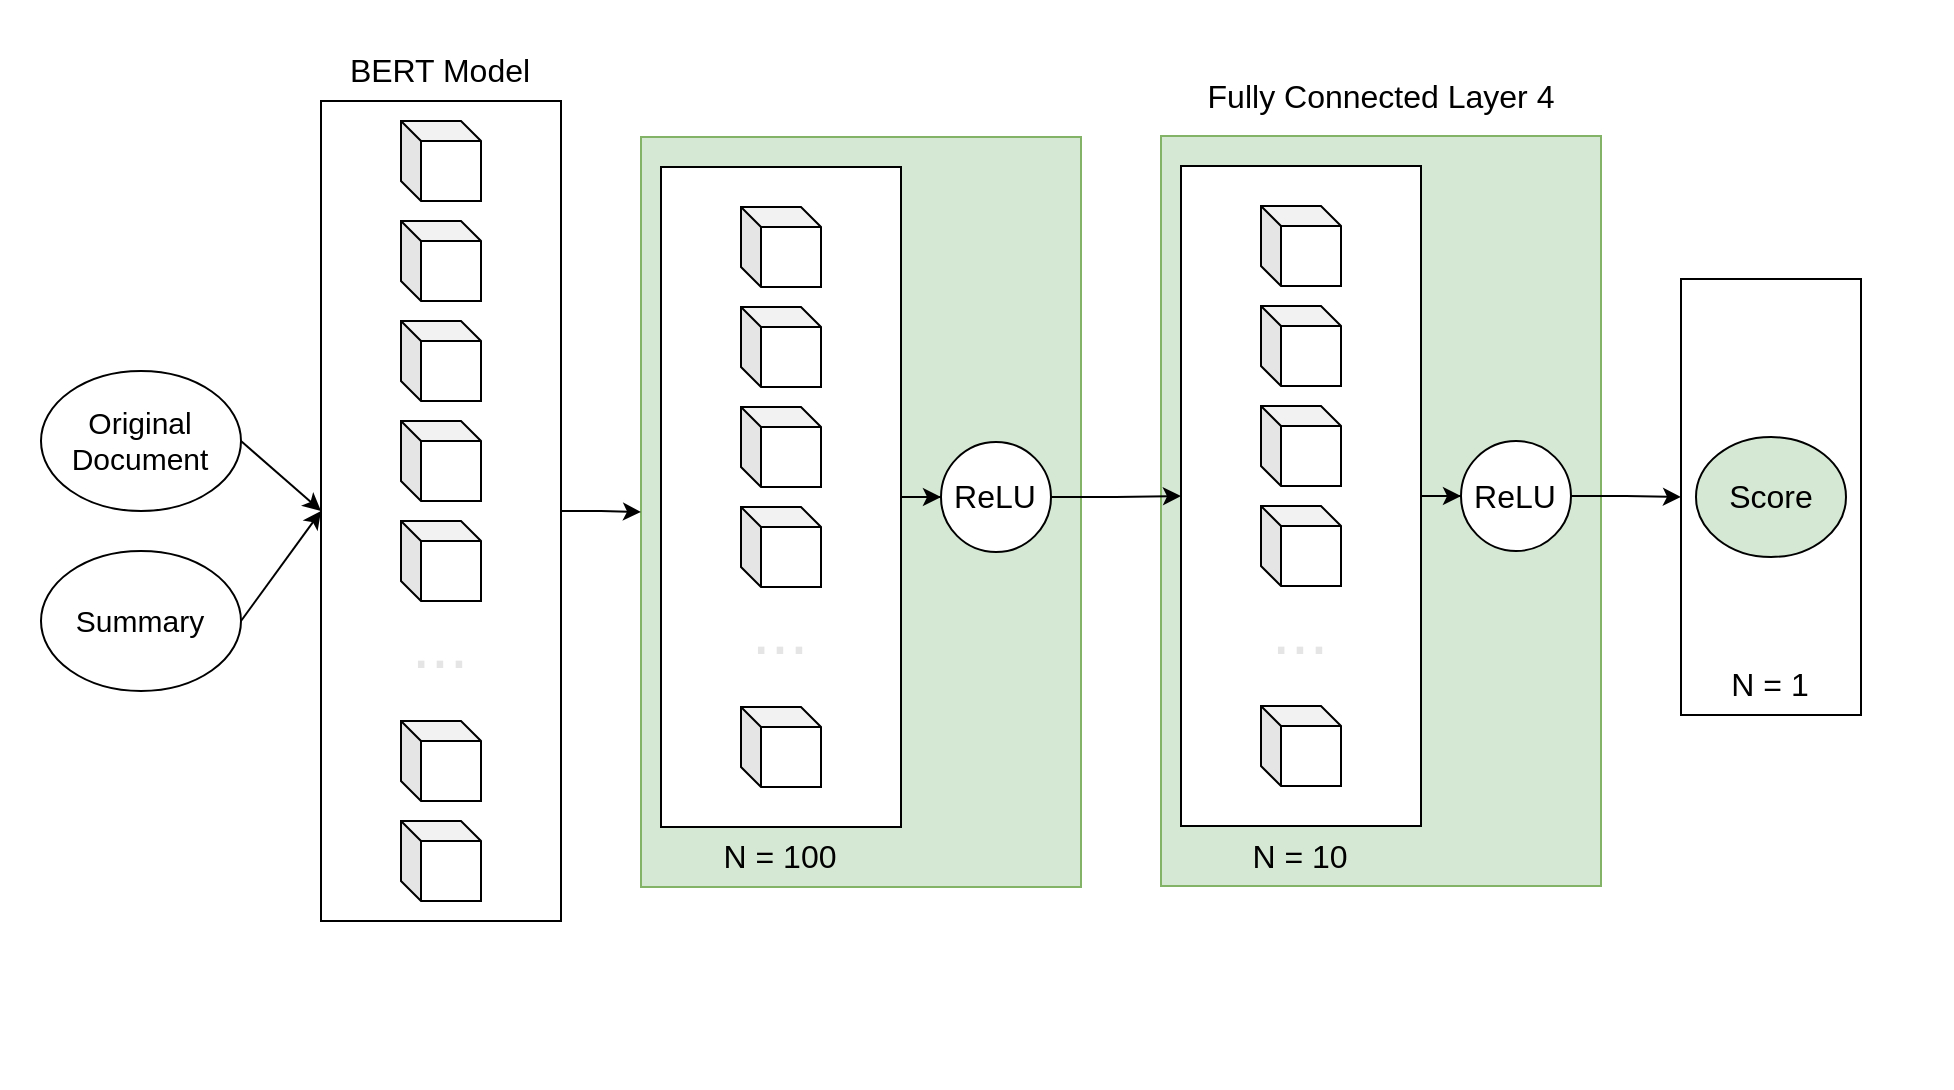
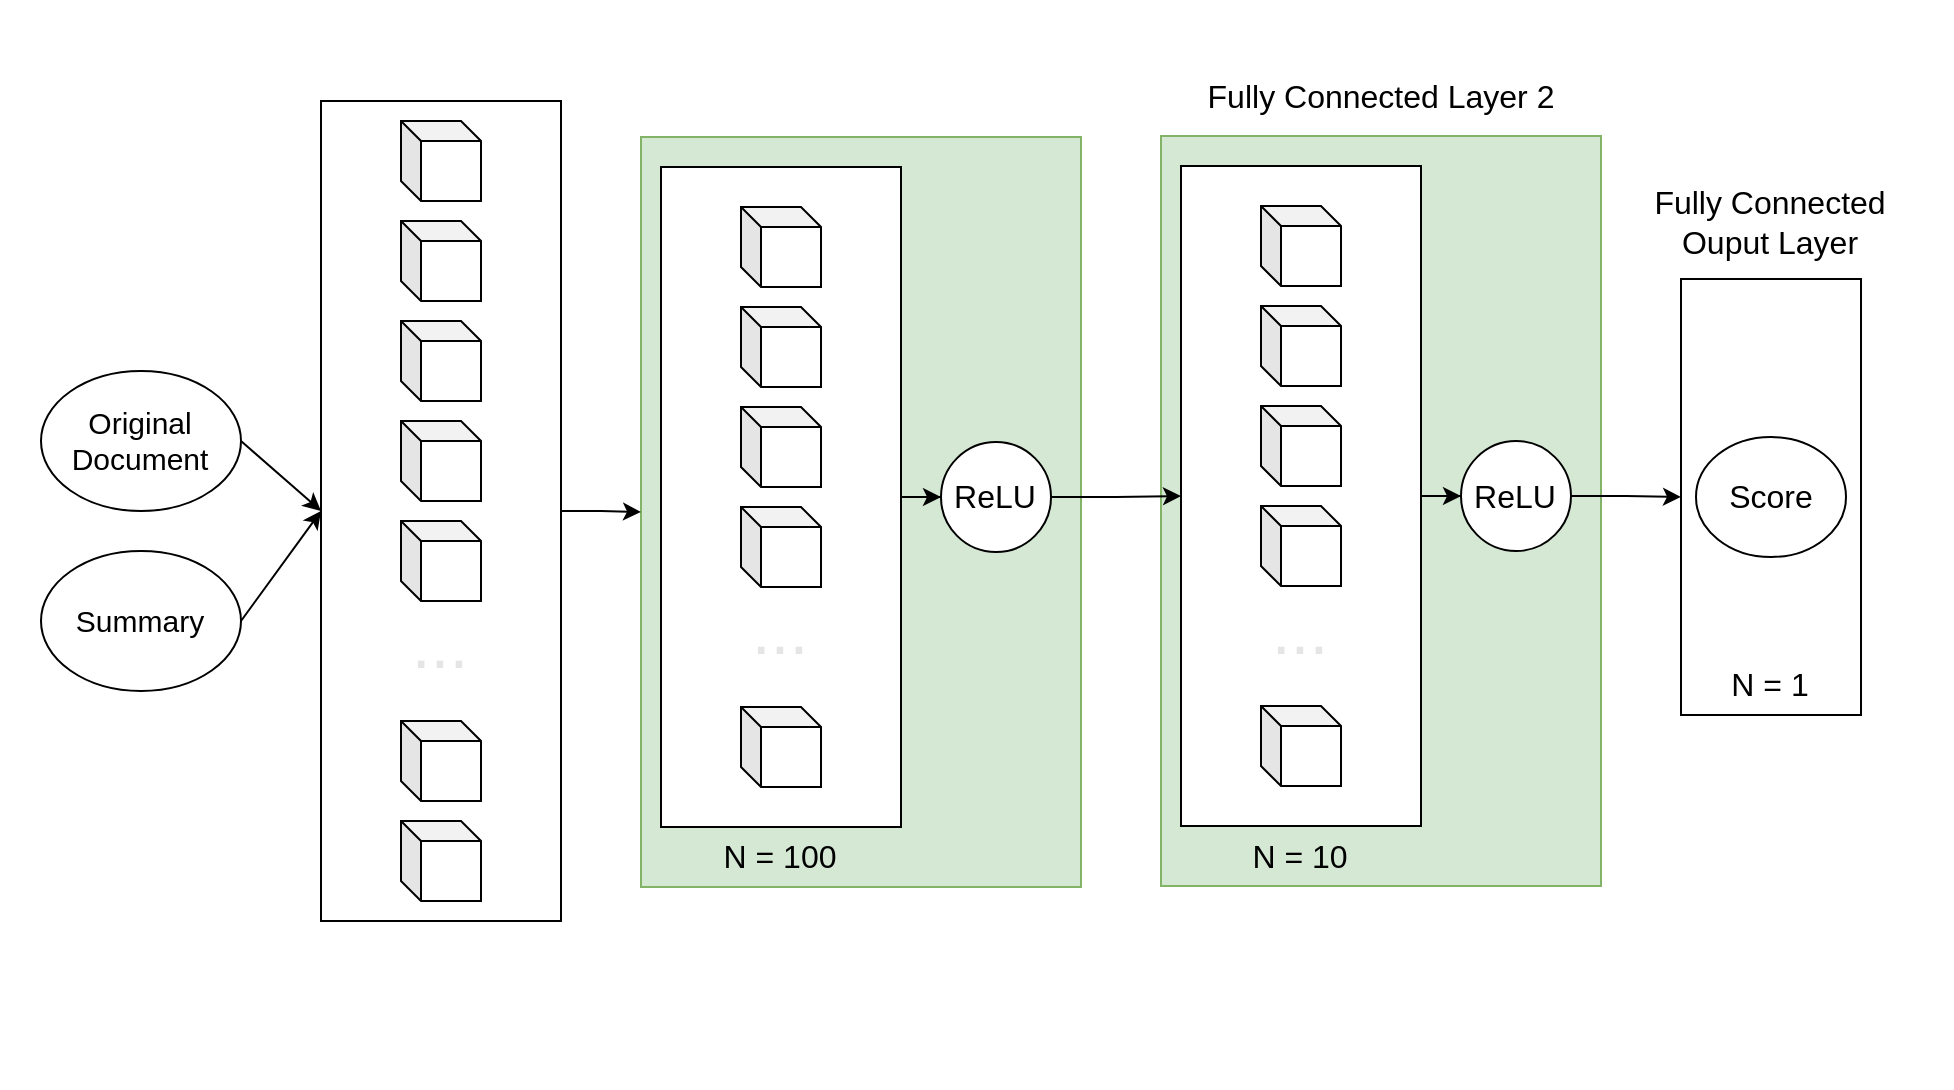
node "BERT Model": removed
node "Fully Connected Layer 4": label "Fully Connected Layer 4" -> "Fully Connected Layer 2"
node "Fully Connected Ouput Layer": added
node "Score": fillcolor #d5e8d4 -> #ffffff
